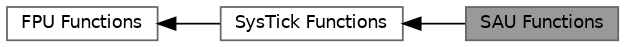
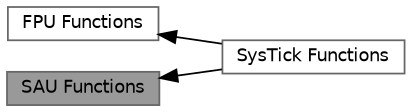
edge "SAU Functions" -> "SysTick Functions": reversed
